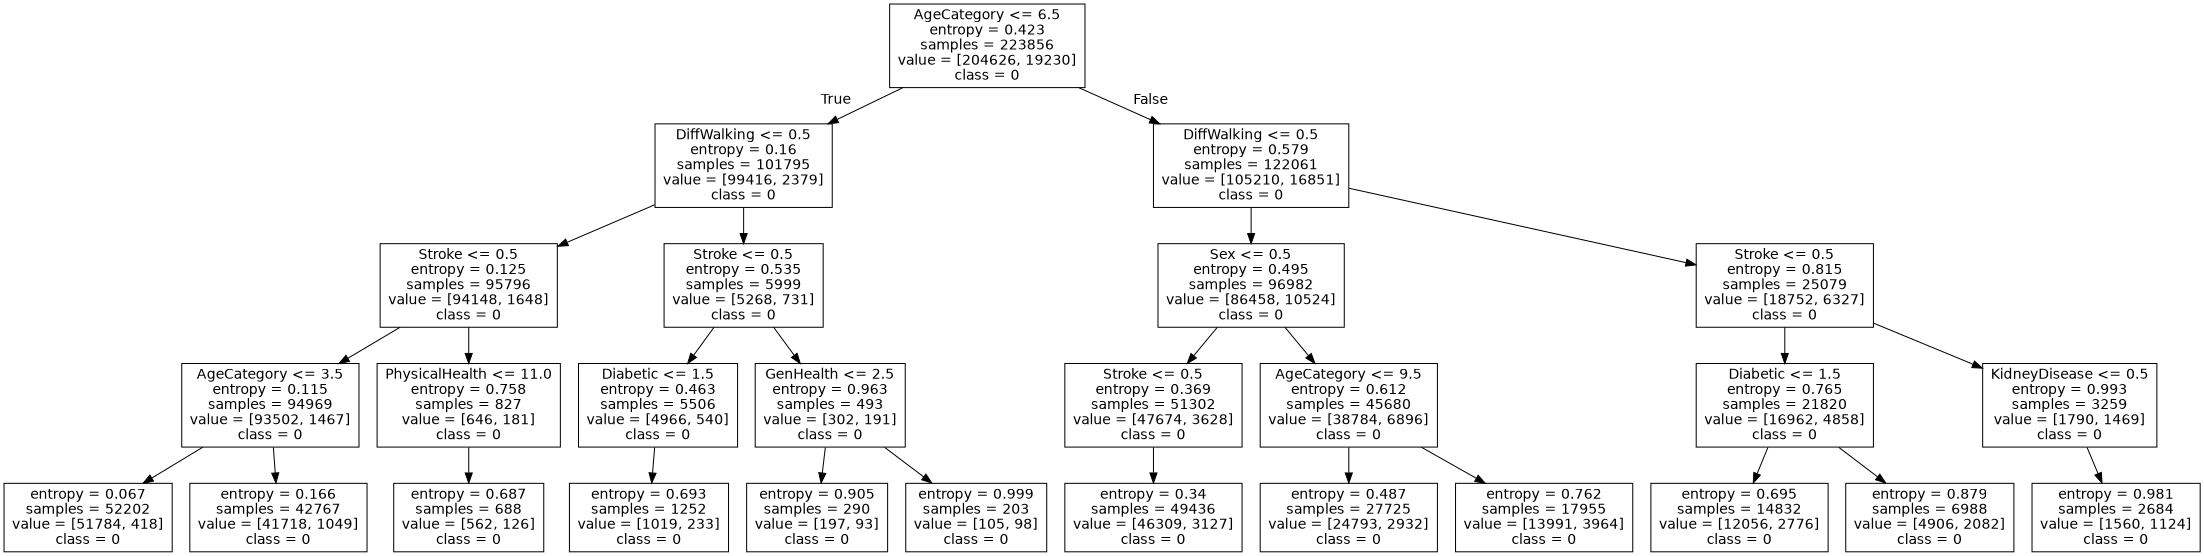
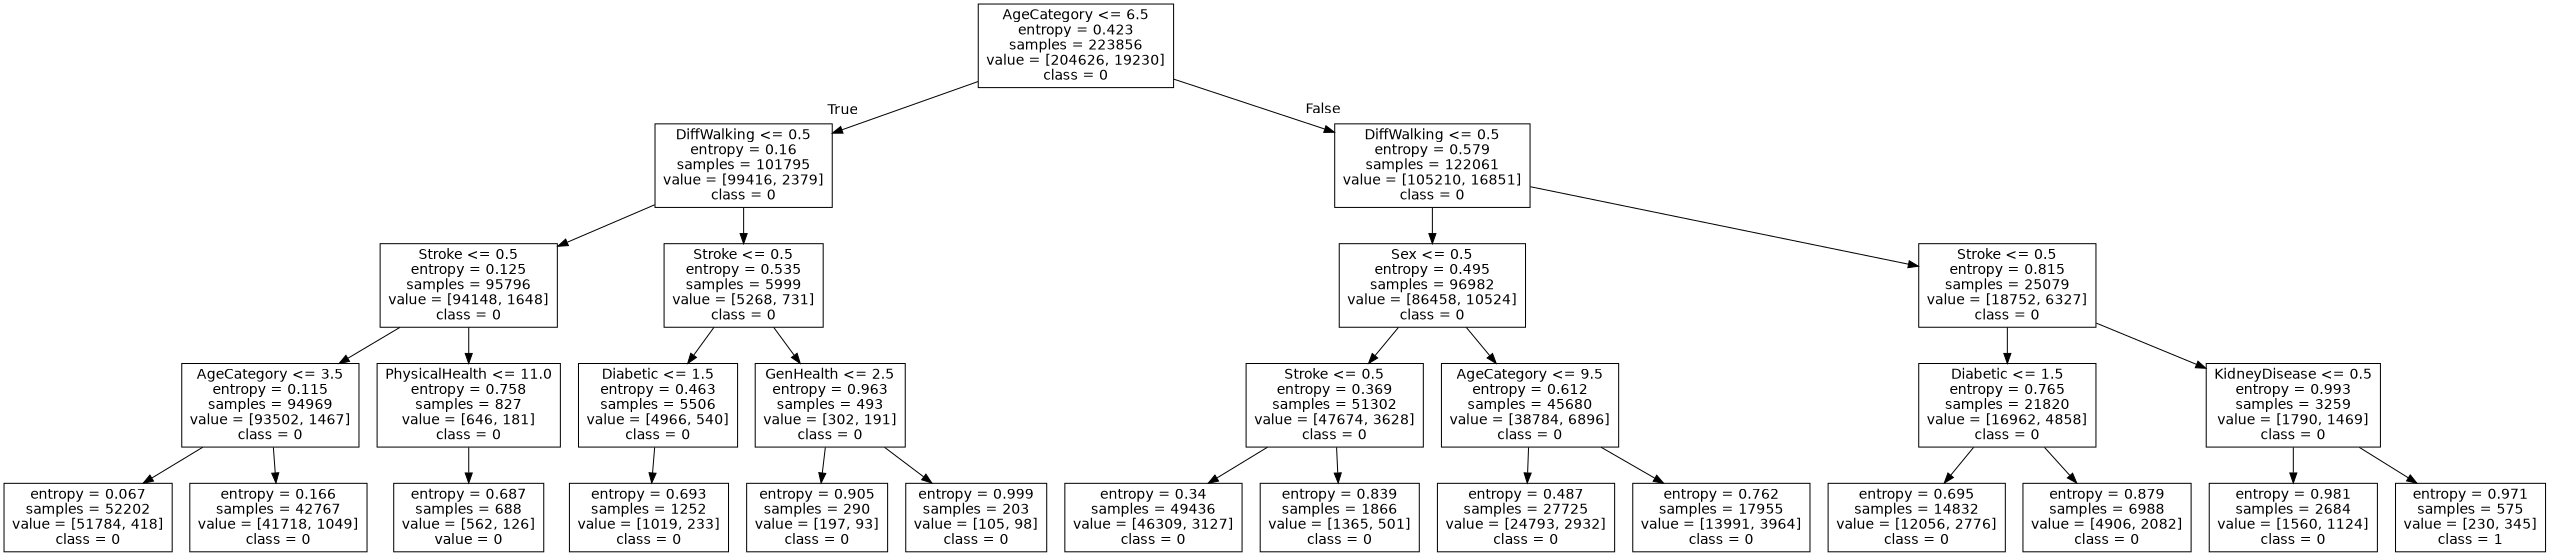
node "entropy = 0.687 samples = 688 value = [562, 126] class = 0": label "entropy = 0.687 samples = 688 value = [562, 126] class = 0" -> "entropy = 0.687 samples = 688 value = [562, 126] value = 0"
node "entropy = 0.839 samples = 1866 value = [1365, 501] class = 0": added
node "entropy = 0.971 samples = 575 value = [230, 345] class = 1": added
